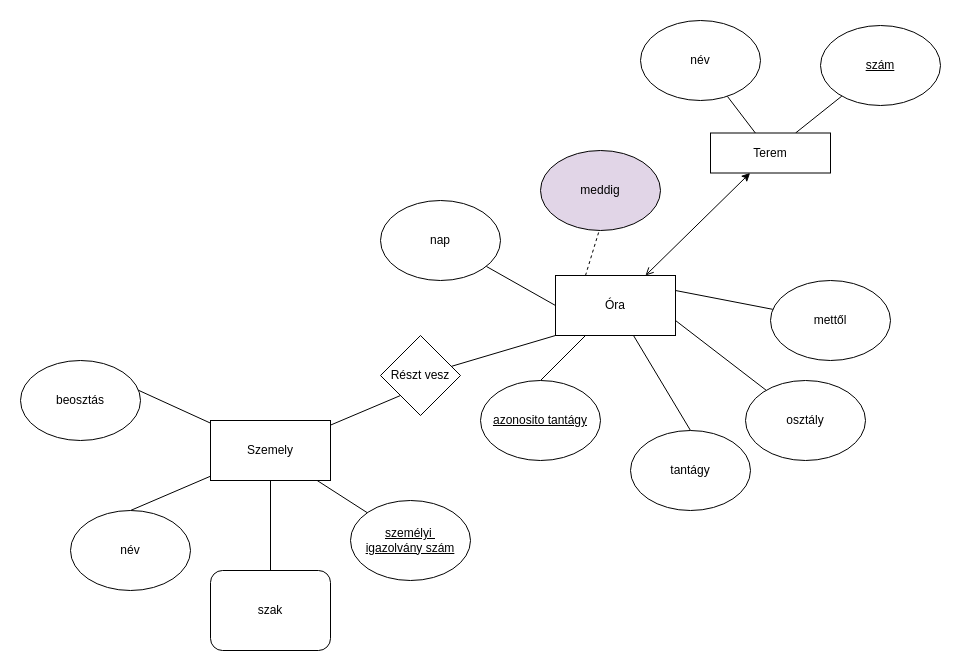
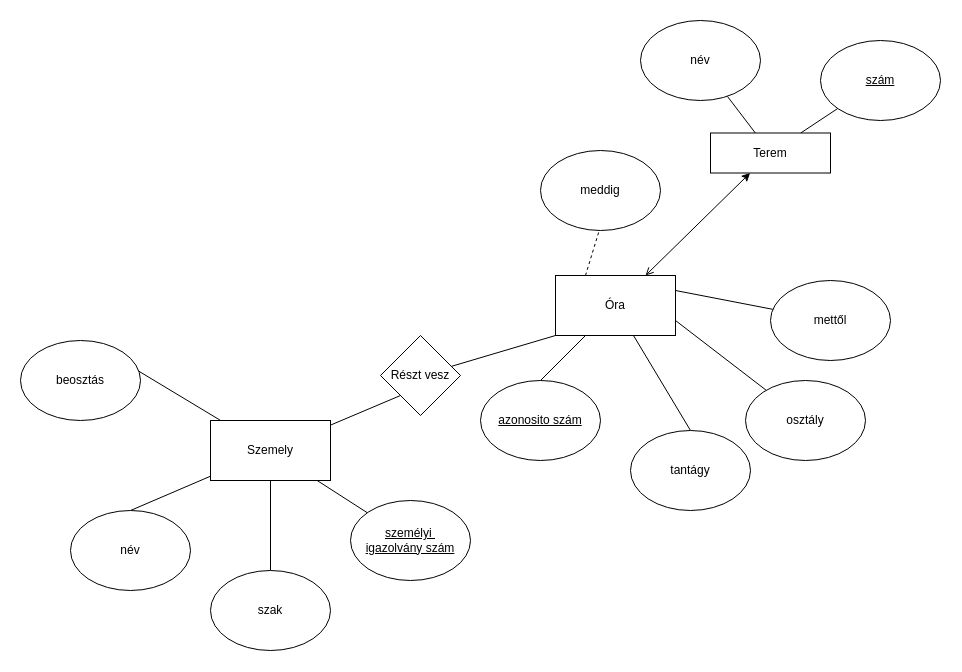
node "szám": moved (881, 66) -> (881, 81)
node "meddig": fillcolor #e1d5e7 -> #ffffff
node "nap": removed
edge "nap" -- "Óra": removed
node "beosztás": moved (81, 401) -> (81, 381)
node "azonosito tantágy": label "azonosito tantágy" -> "azonosito szám"
node "szak": shape rounded rectangle -> ellipse
